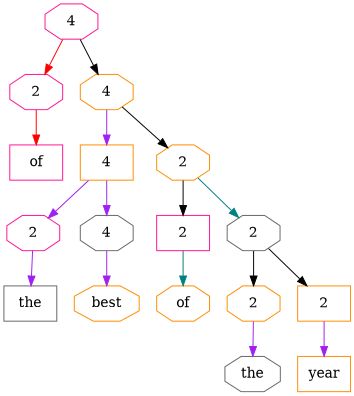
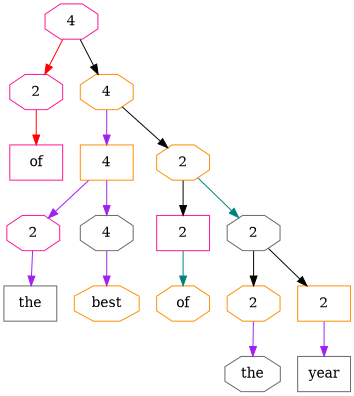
node "year": color darkorange -> gray40
